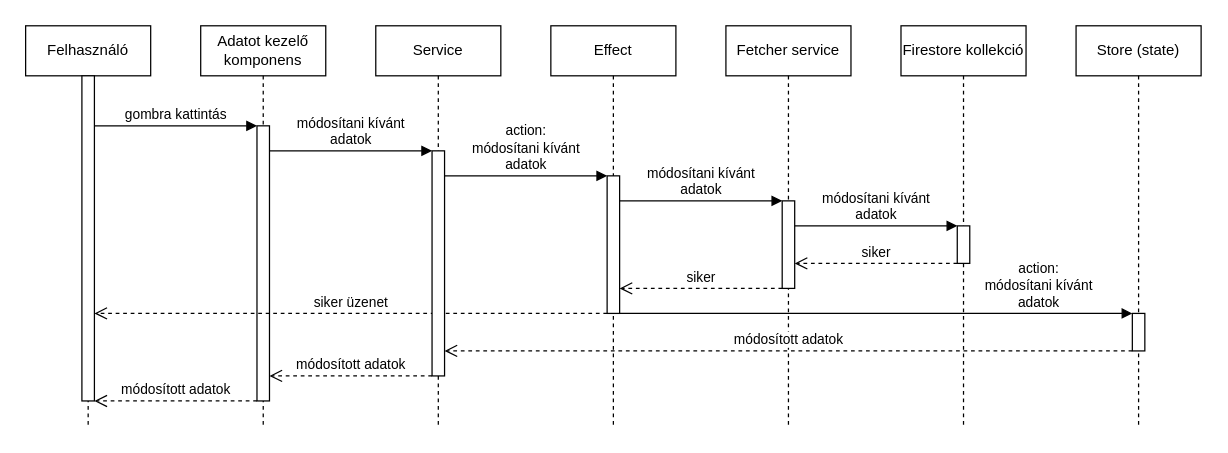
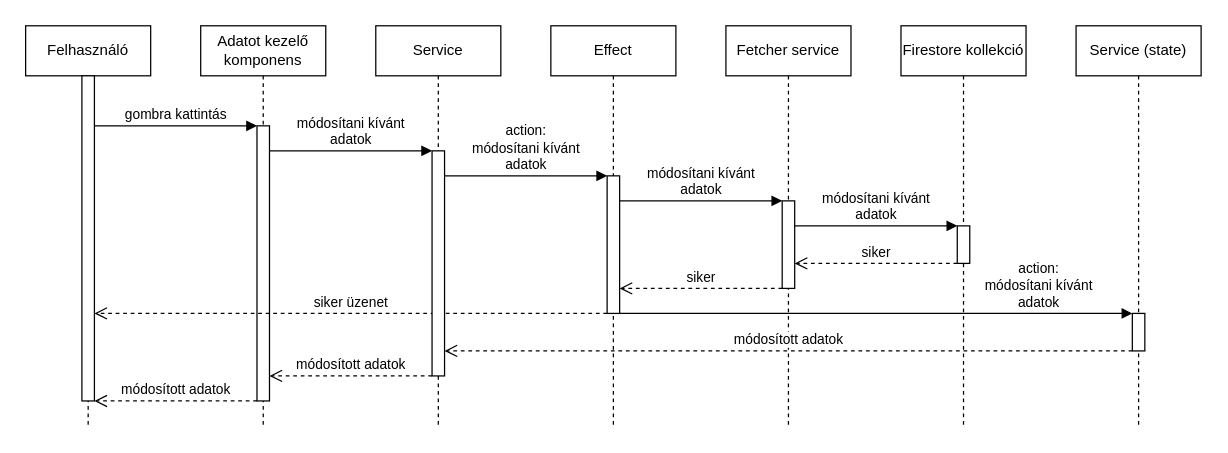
node "Store (state)": label "Store (state)" -> "Service (state)"
